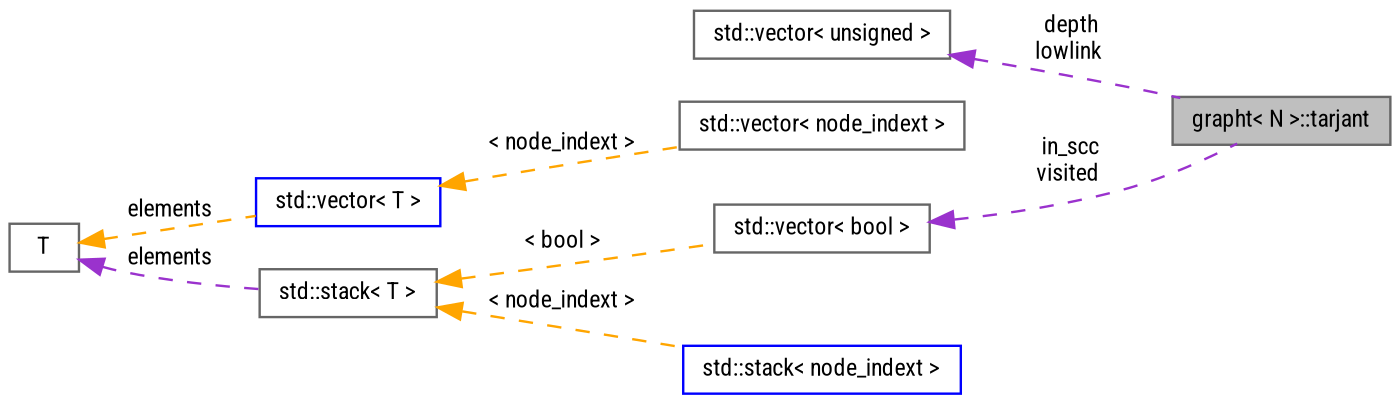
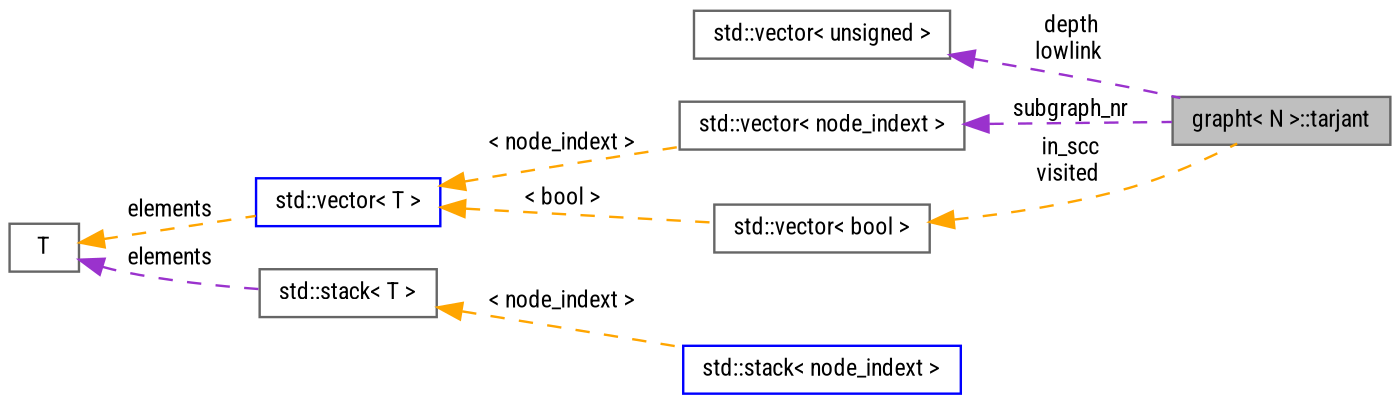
edge "grapht< N >::tarjant" -> "std::vector< node_indext >": added, label "subgraph_nr"
edge "grapht< N >::tarjant" -> "std::vector< bool >": color darkorchid3 -> orange
edge "std::vector< bool >" -> "std::stack< T >": now "std::vector< bool >" -> "std::vector< T >"
